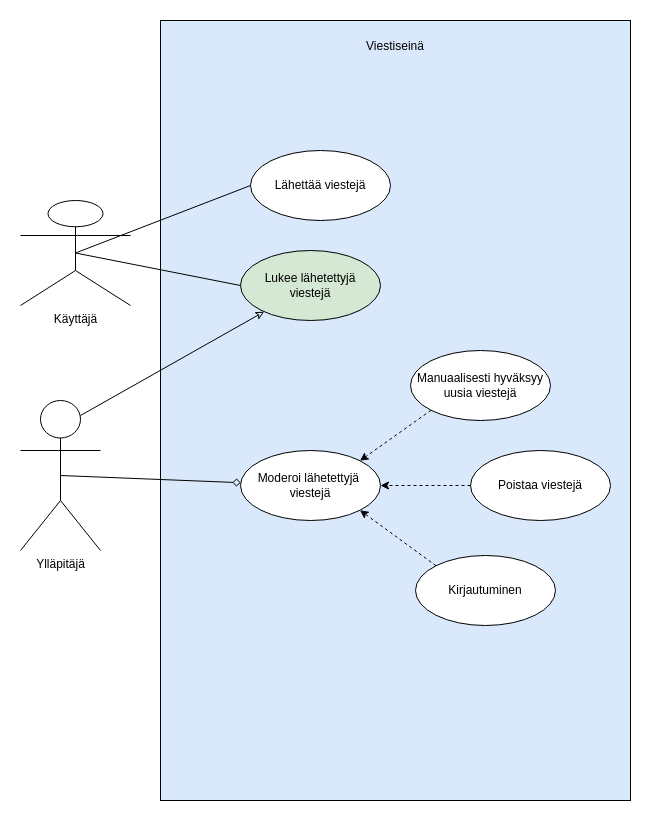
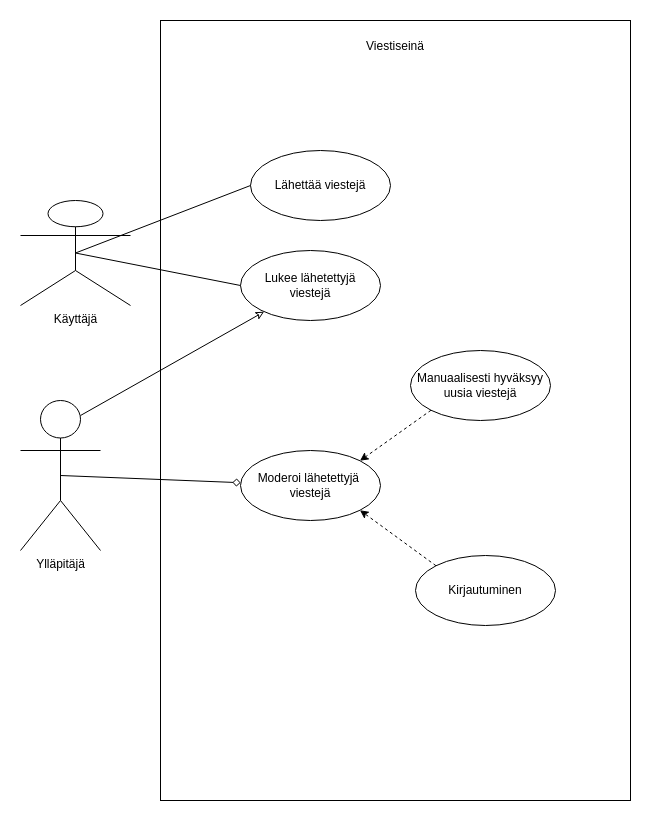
node "Lukee lähetettyjä viestejä": fillcolor #d5e8d4 -> #ffffff
node "Viestiseinä": fillcolor #dae8fc -> #ffffff
edge "Poistaa viestejä" -> "Moderoi lähetettyjä viestejä": removed
node "Poistaa viestejä": removed
